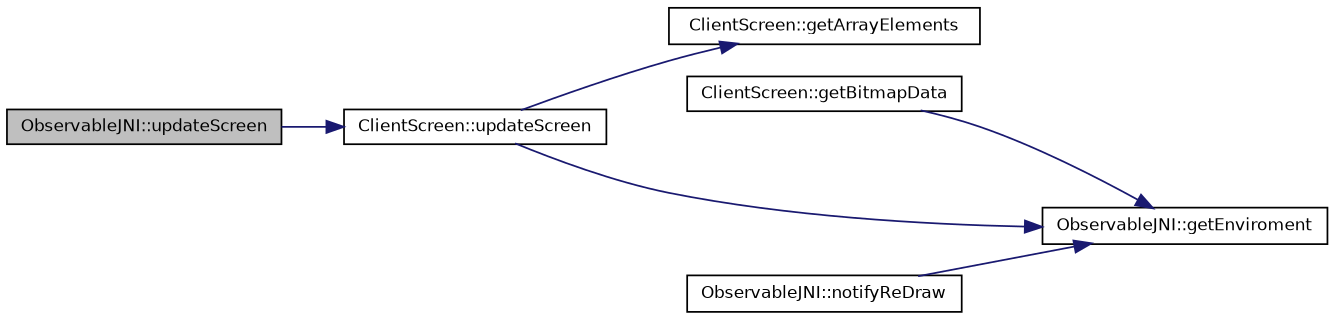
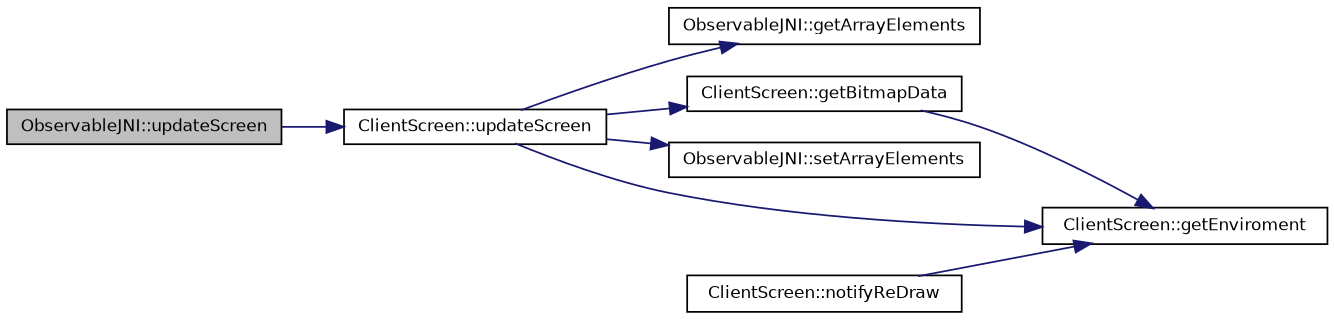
node "ClientScreen::getArrayElements": label "ClientScreen::getArrayElements" -> "ObservableJNI::getArrayElements"
edge "ClientScreen::updateScreen" -> "ClientScreen::getBitmapData": added
node "ObservableJNI::setArrayElements": added
node "ObservableJNI::getEnviroment": label "ObservableJNI::getEnviroment" -> "ClientScreen::getEnviroment"
node "ObservableJNI::notifyReDraw": label "ObservableJNI::notifyReDraw" -> "ClientScreen::notifyReDraw"
